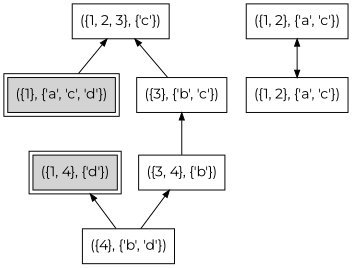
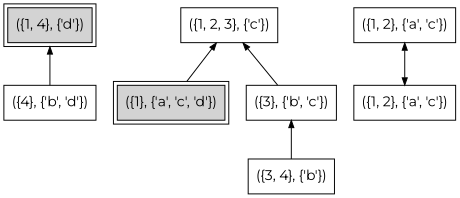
edge "({4}, {'b', 'd'})" -> "({3, 4}, {'b'})": removed
